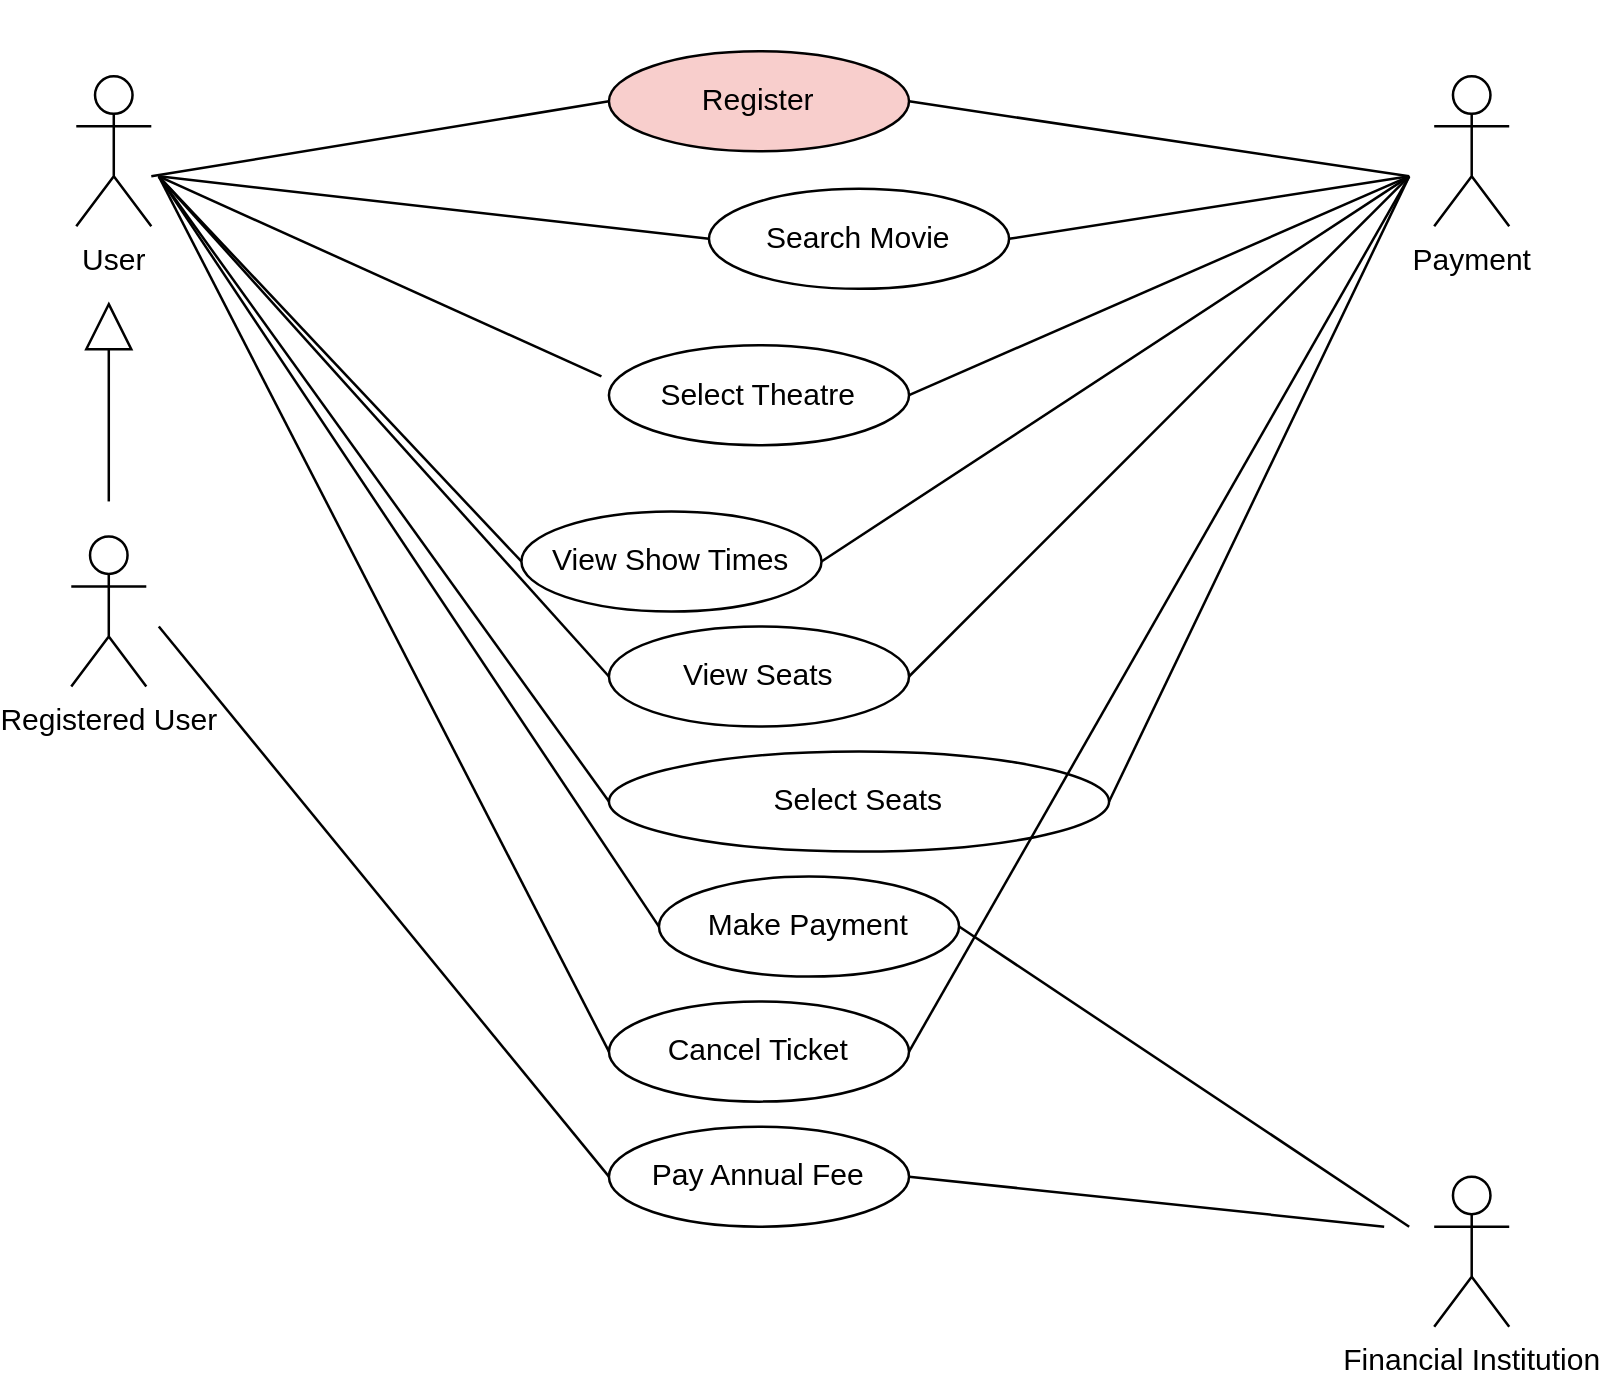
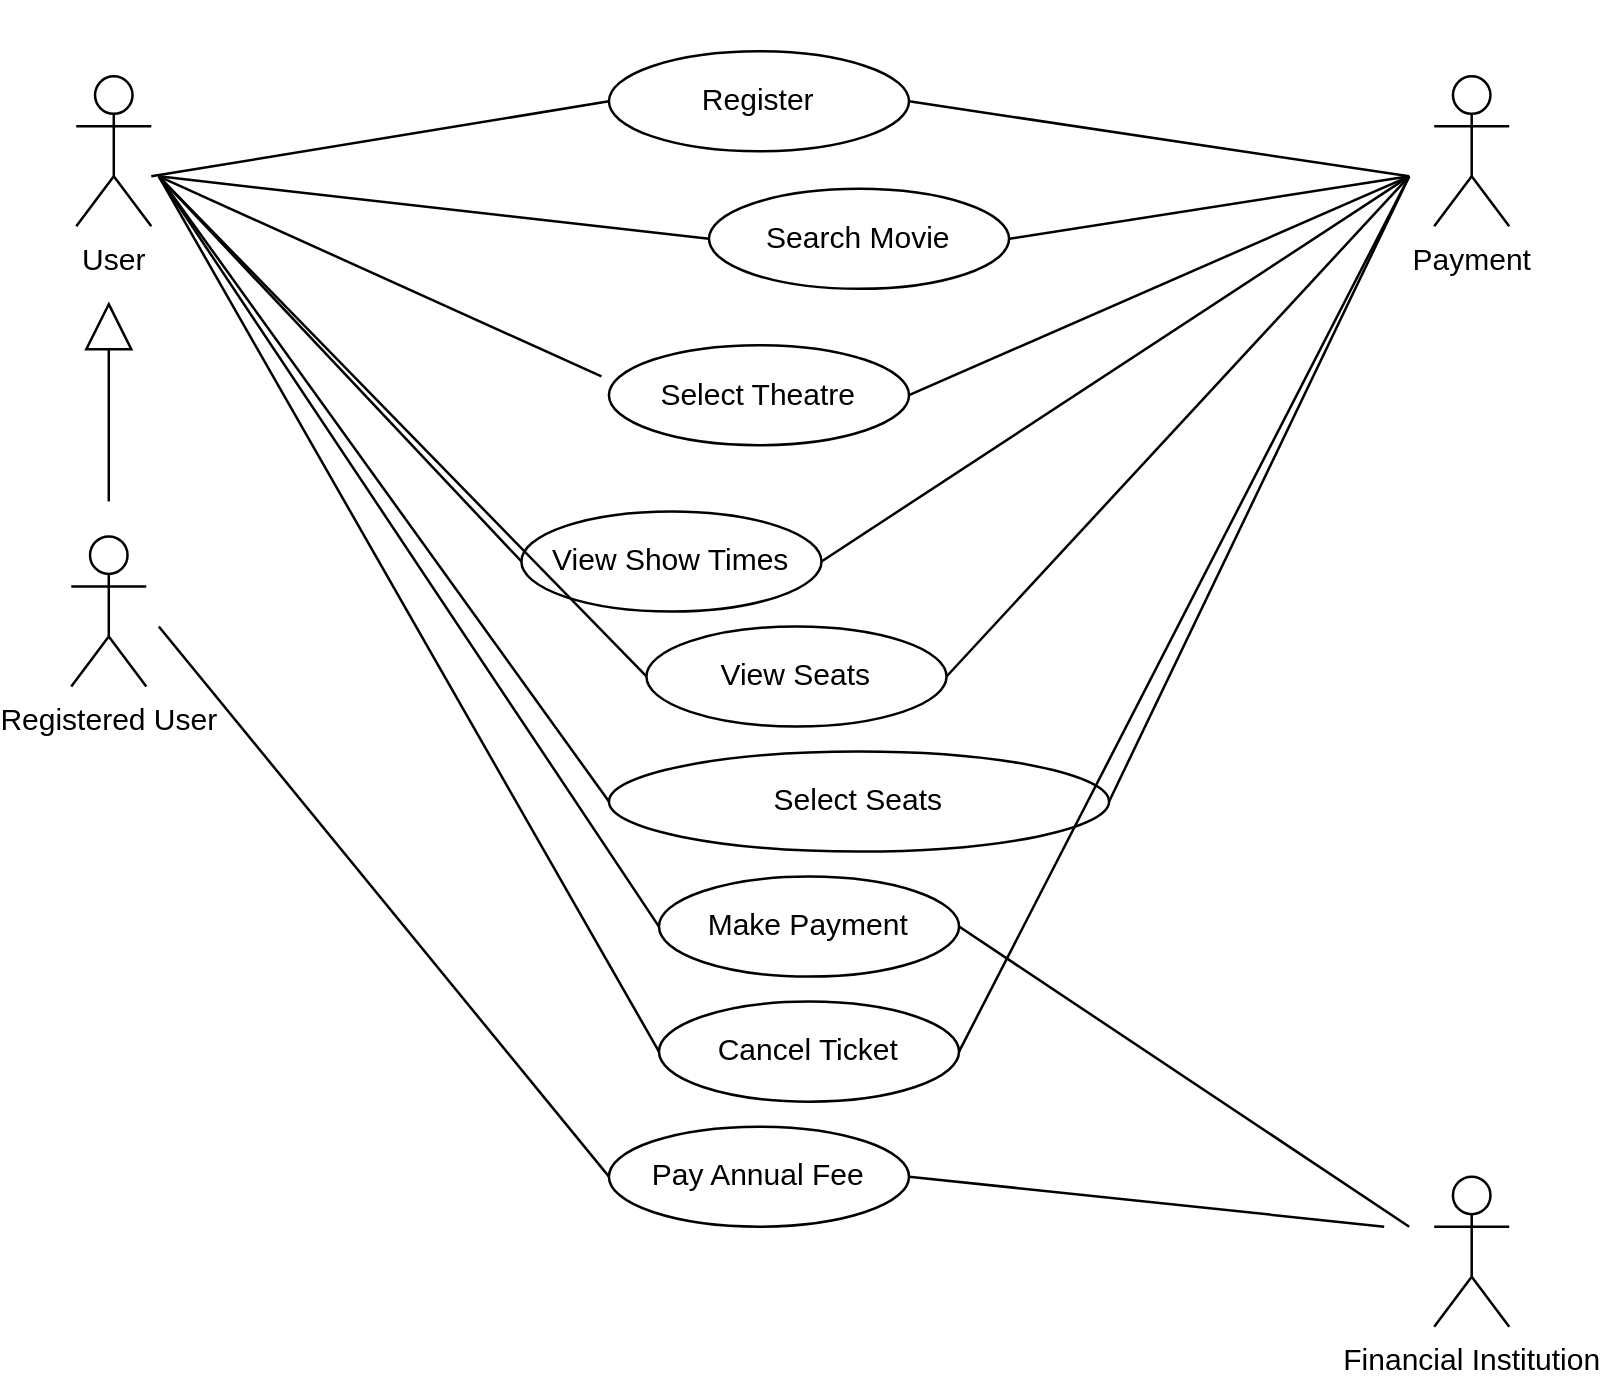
node "Register": fillcolor #f8cecc -> #ffffff
node "View Seats": moved (759, 676) -> (796, 676)
node "Cancel Ticket": moved (759, 1051) -> (809, 1051)
